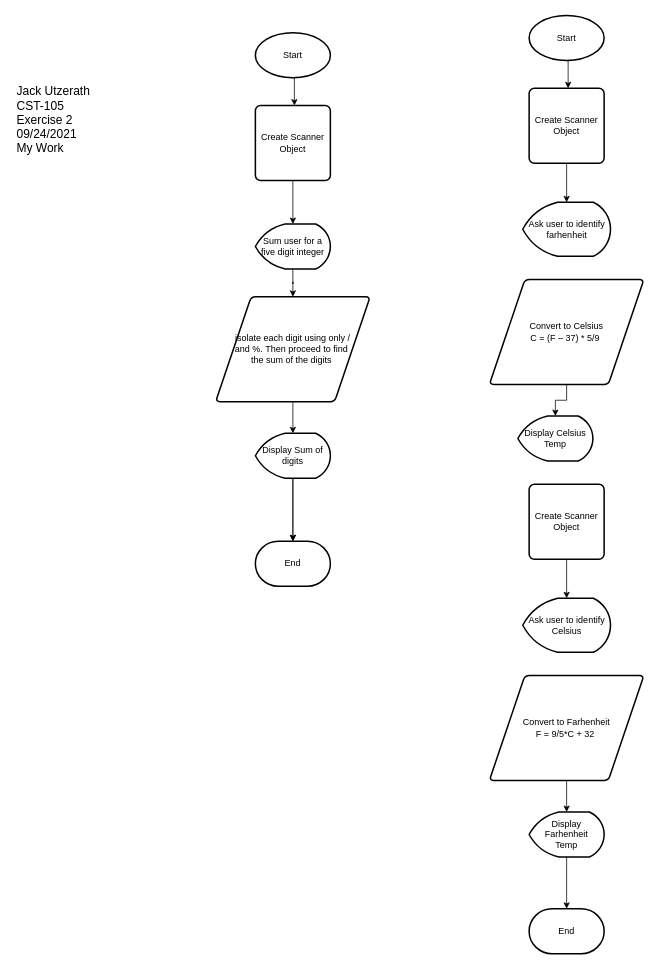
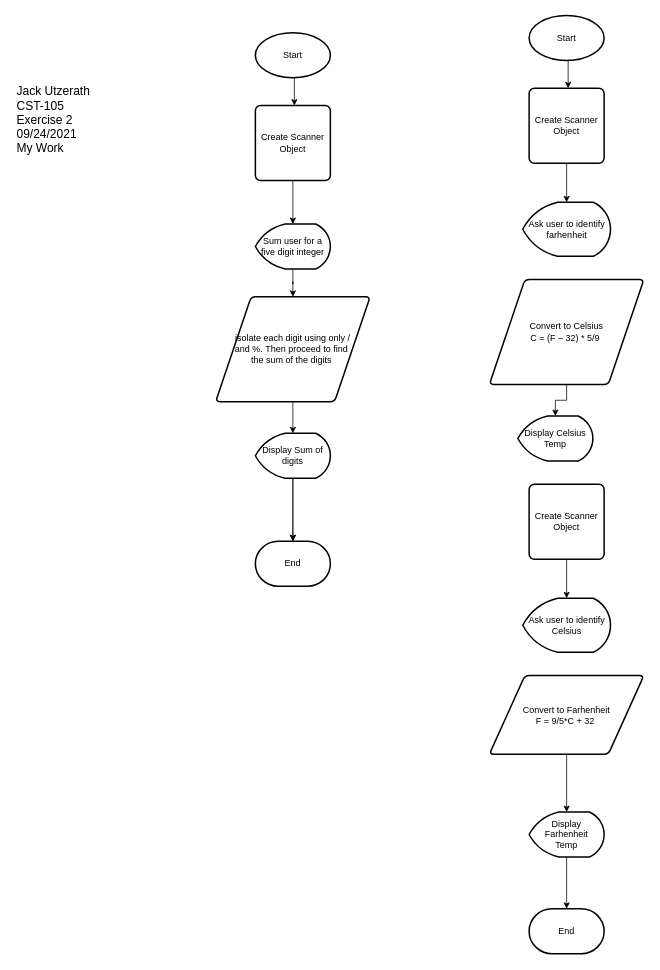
node "Convert to Celsius C = (F – 37) * 5/9": label "Convert to Celsius C = (F – 37) * 5/9" -> "Convert to Celsius C = (F – 32) * 5/9"
node "Convert to Farhenheit F = 9/5*C + 32": size 155x105 -> 155x79
